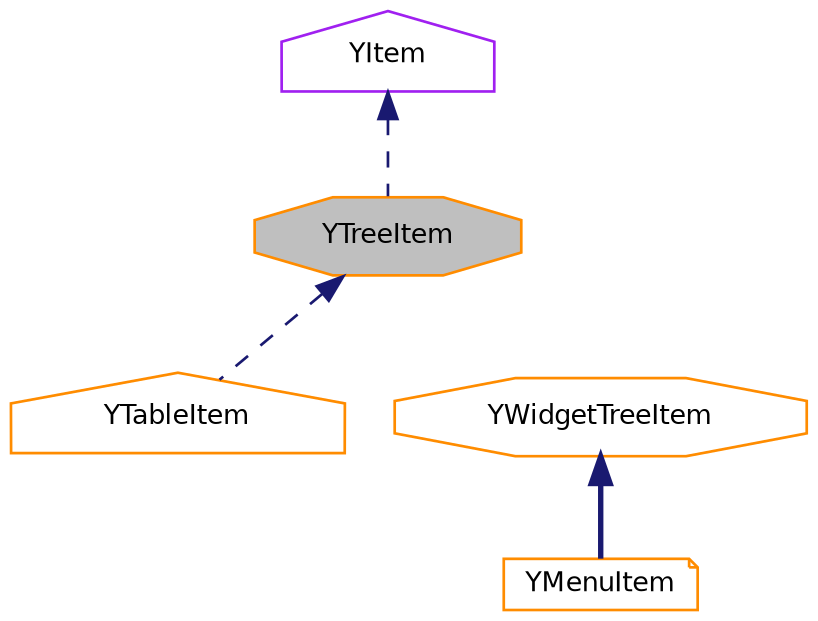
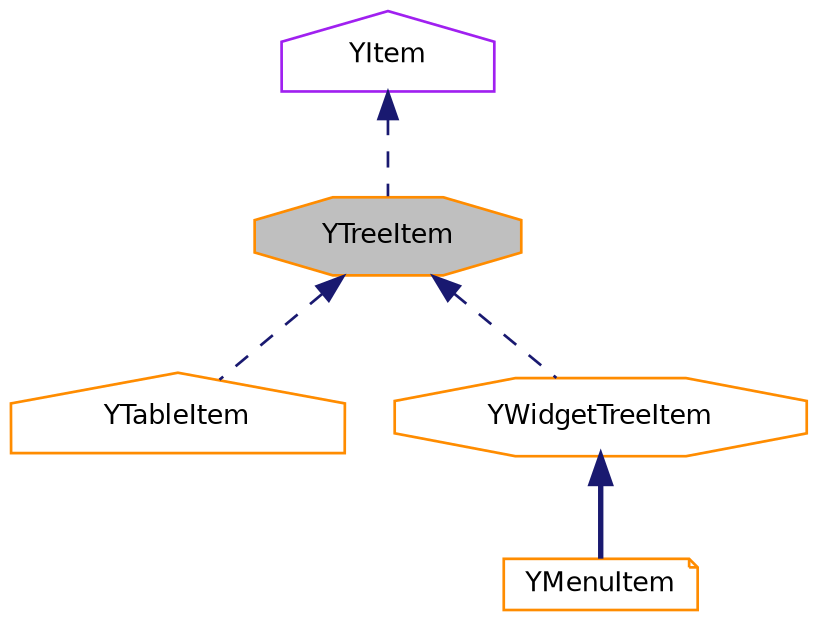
edge "YWidgetTreeItem" -> "YTreeItem": added
